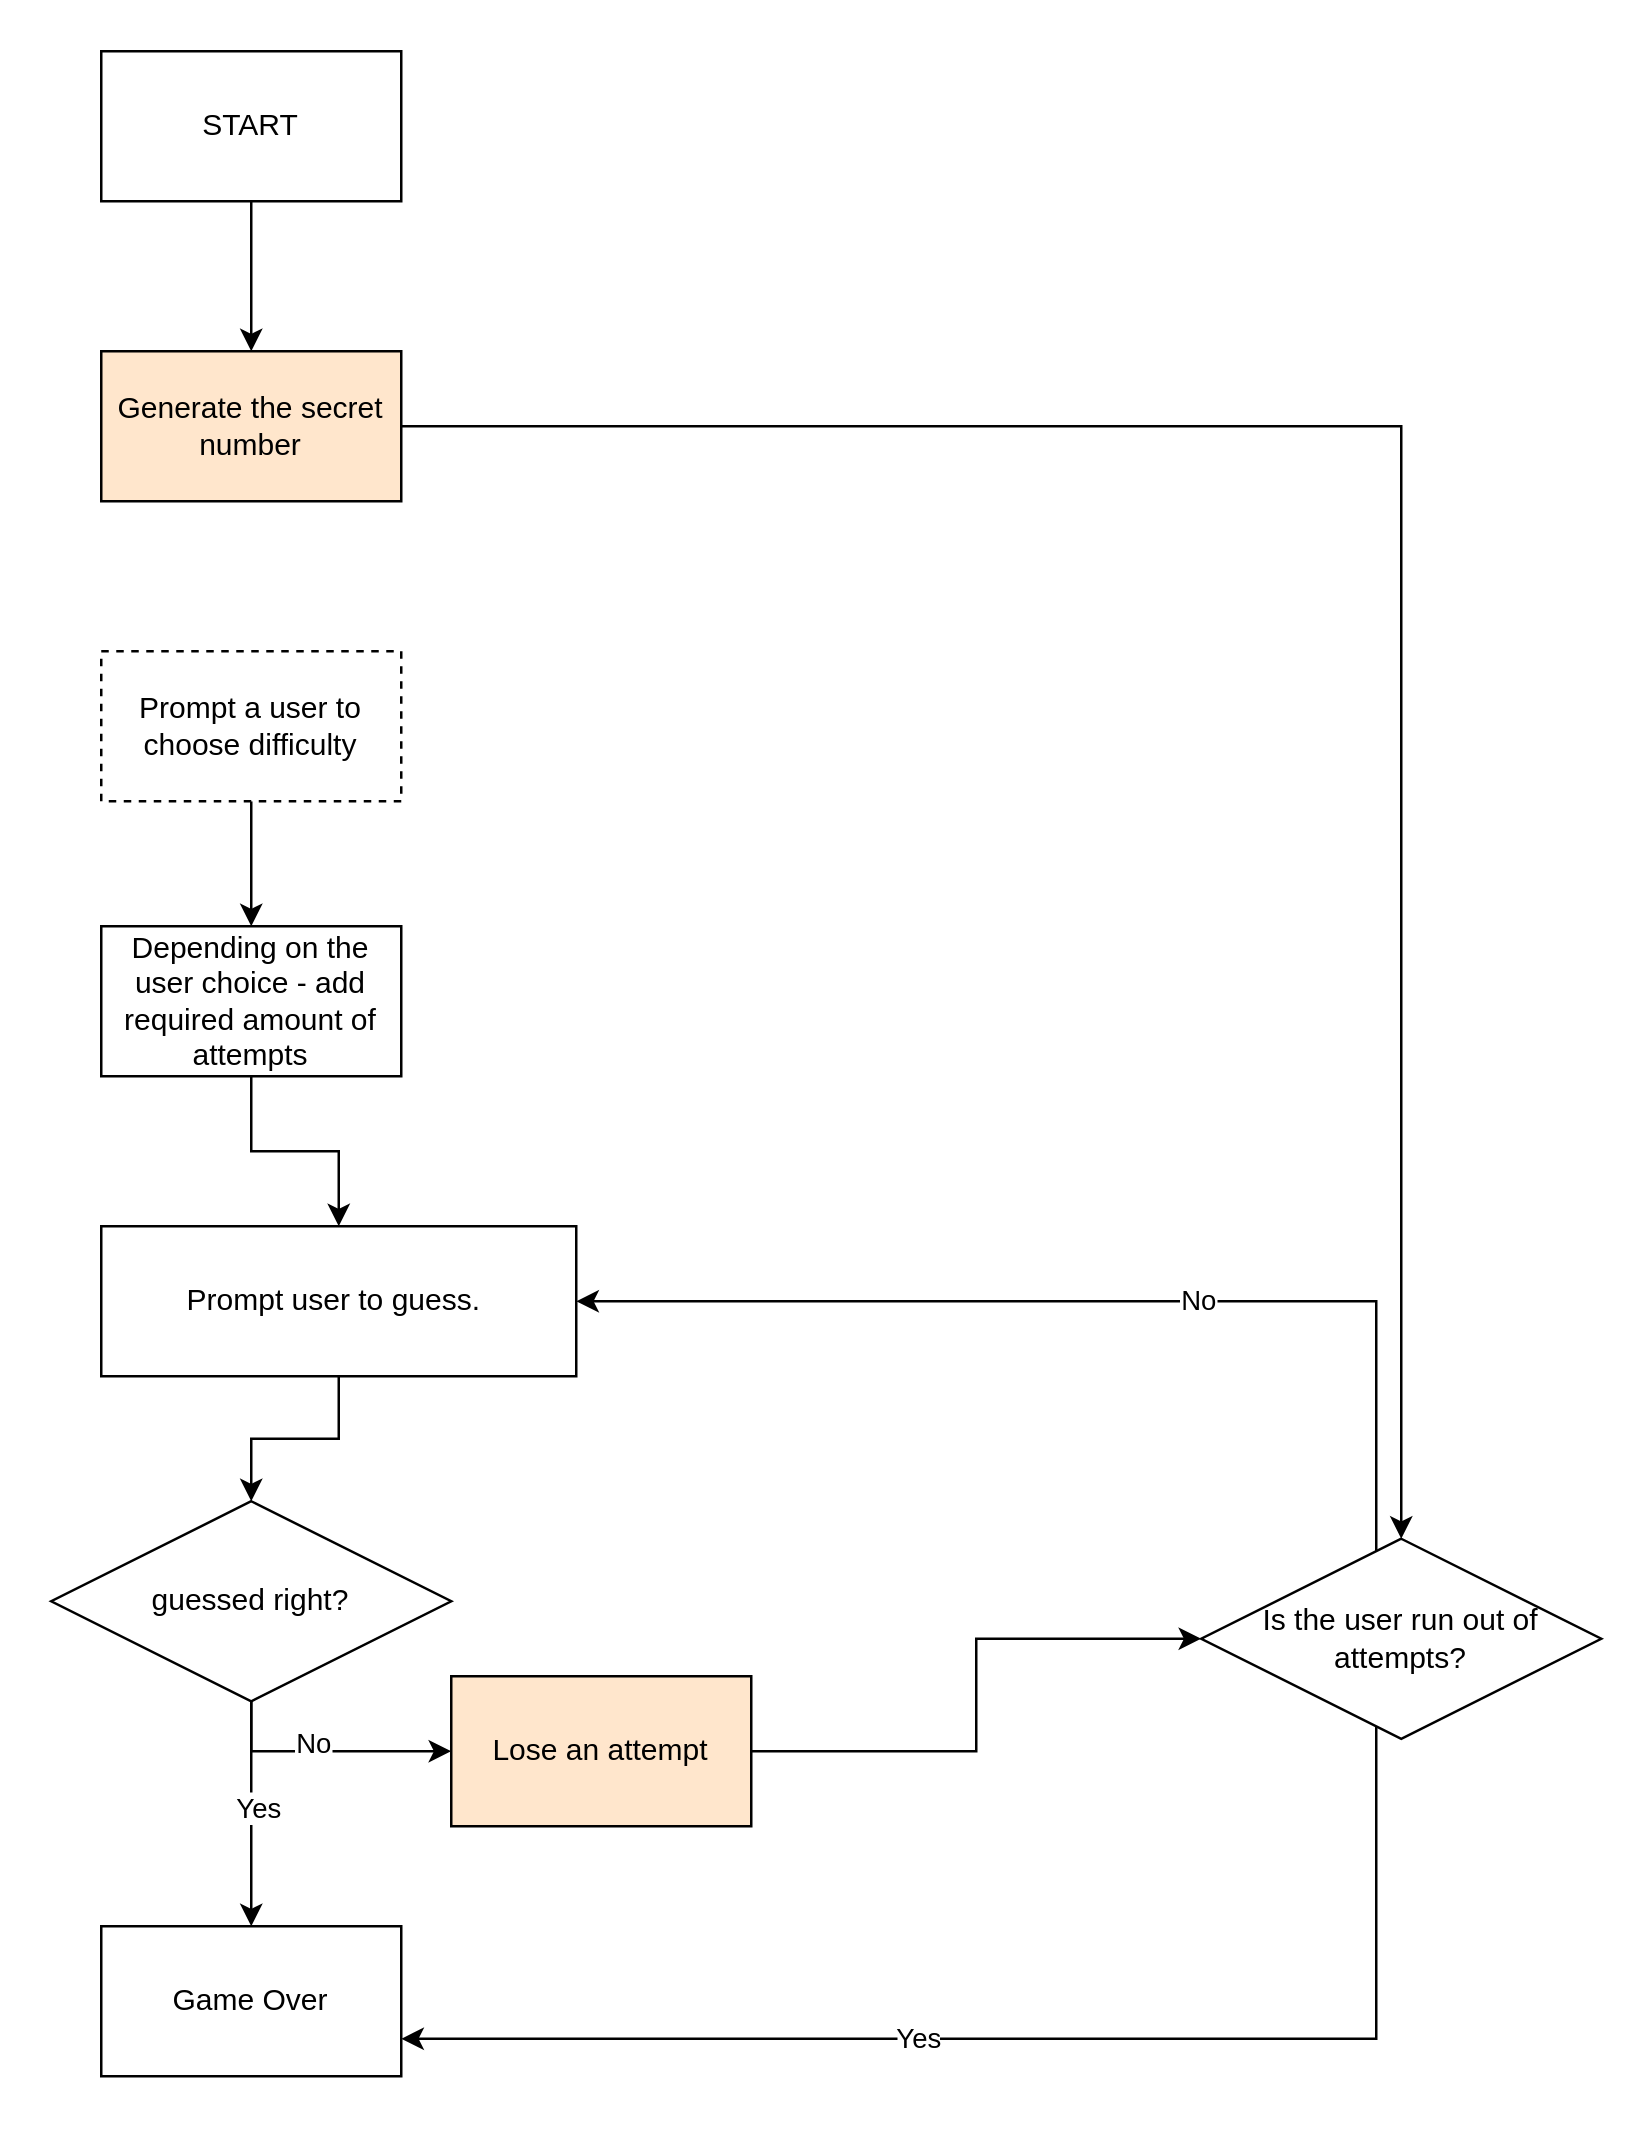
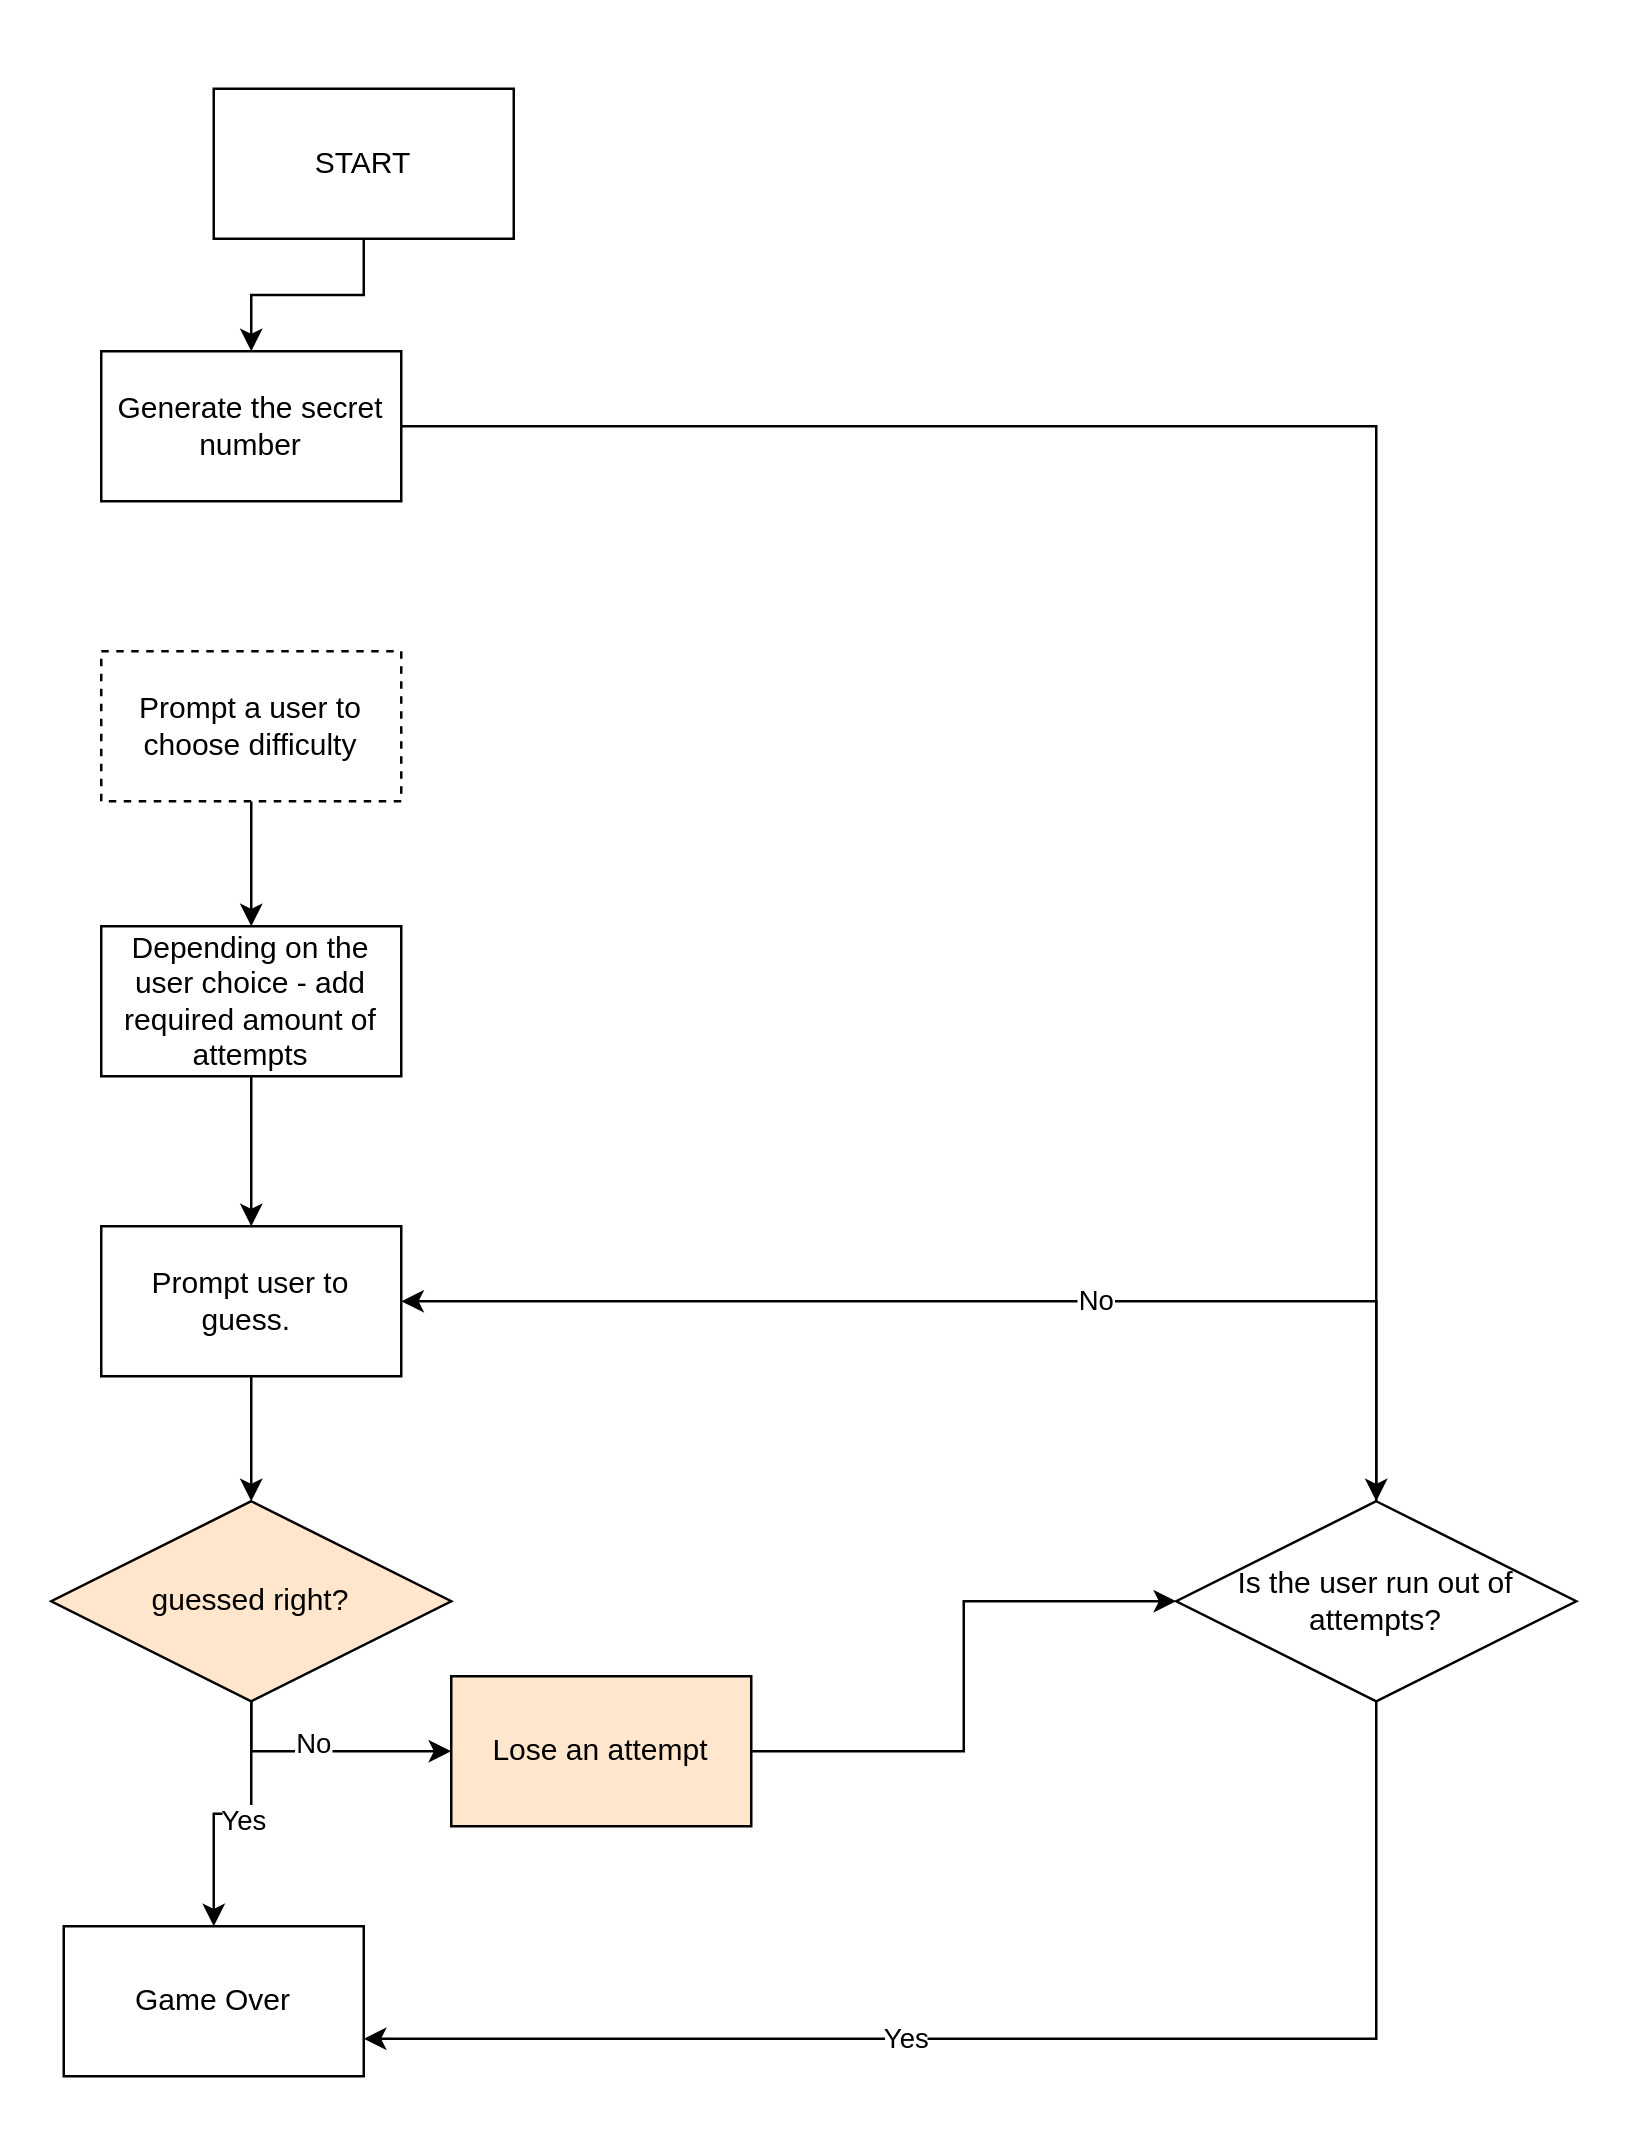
node "START": moved (251, 126) -> (364, 164)
node "Generate the secret number": fillcolor #ffe6cc -> #ffffff
node "Prompt user to guess.": size 475x150 -> 300x150
node "guessed right?": fillcolor #ffffff -> #ffe6cc
node "Is the user run out of attempts?": moved (1401, 1639) -> (1376, 1601)
node "Game Over": moved (251, 2001) -> (214, 2001)
